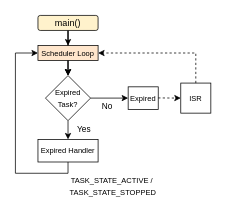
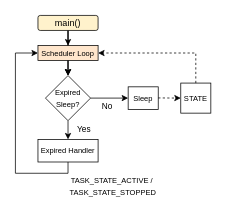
node "Expired Task?": label "Expired Task?" -> "Expired Sleep?"
node "Expired": label "Expired" -> "Sleep"
node "ISR": label "ISR" -> "STATE"
